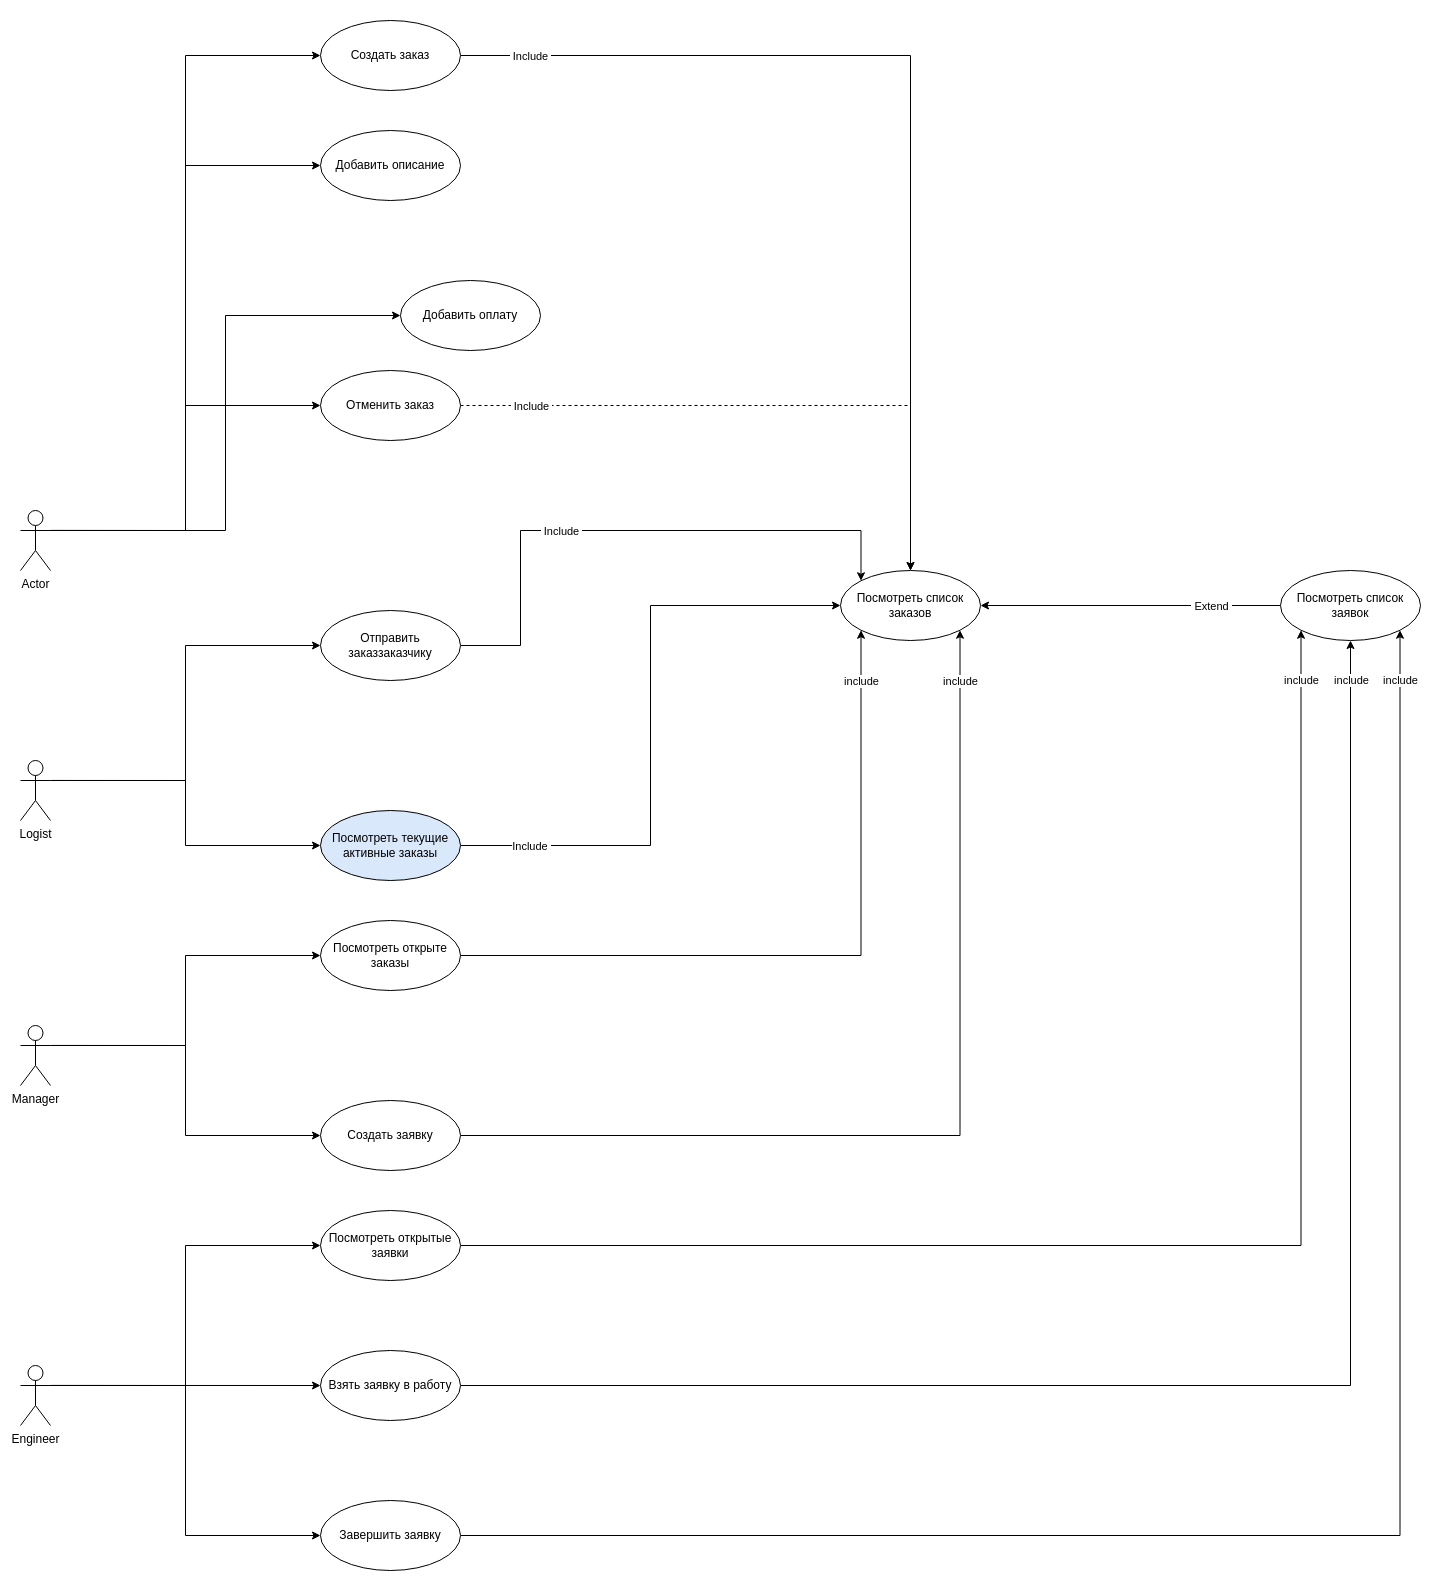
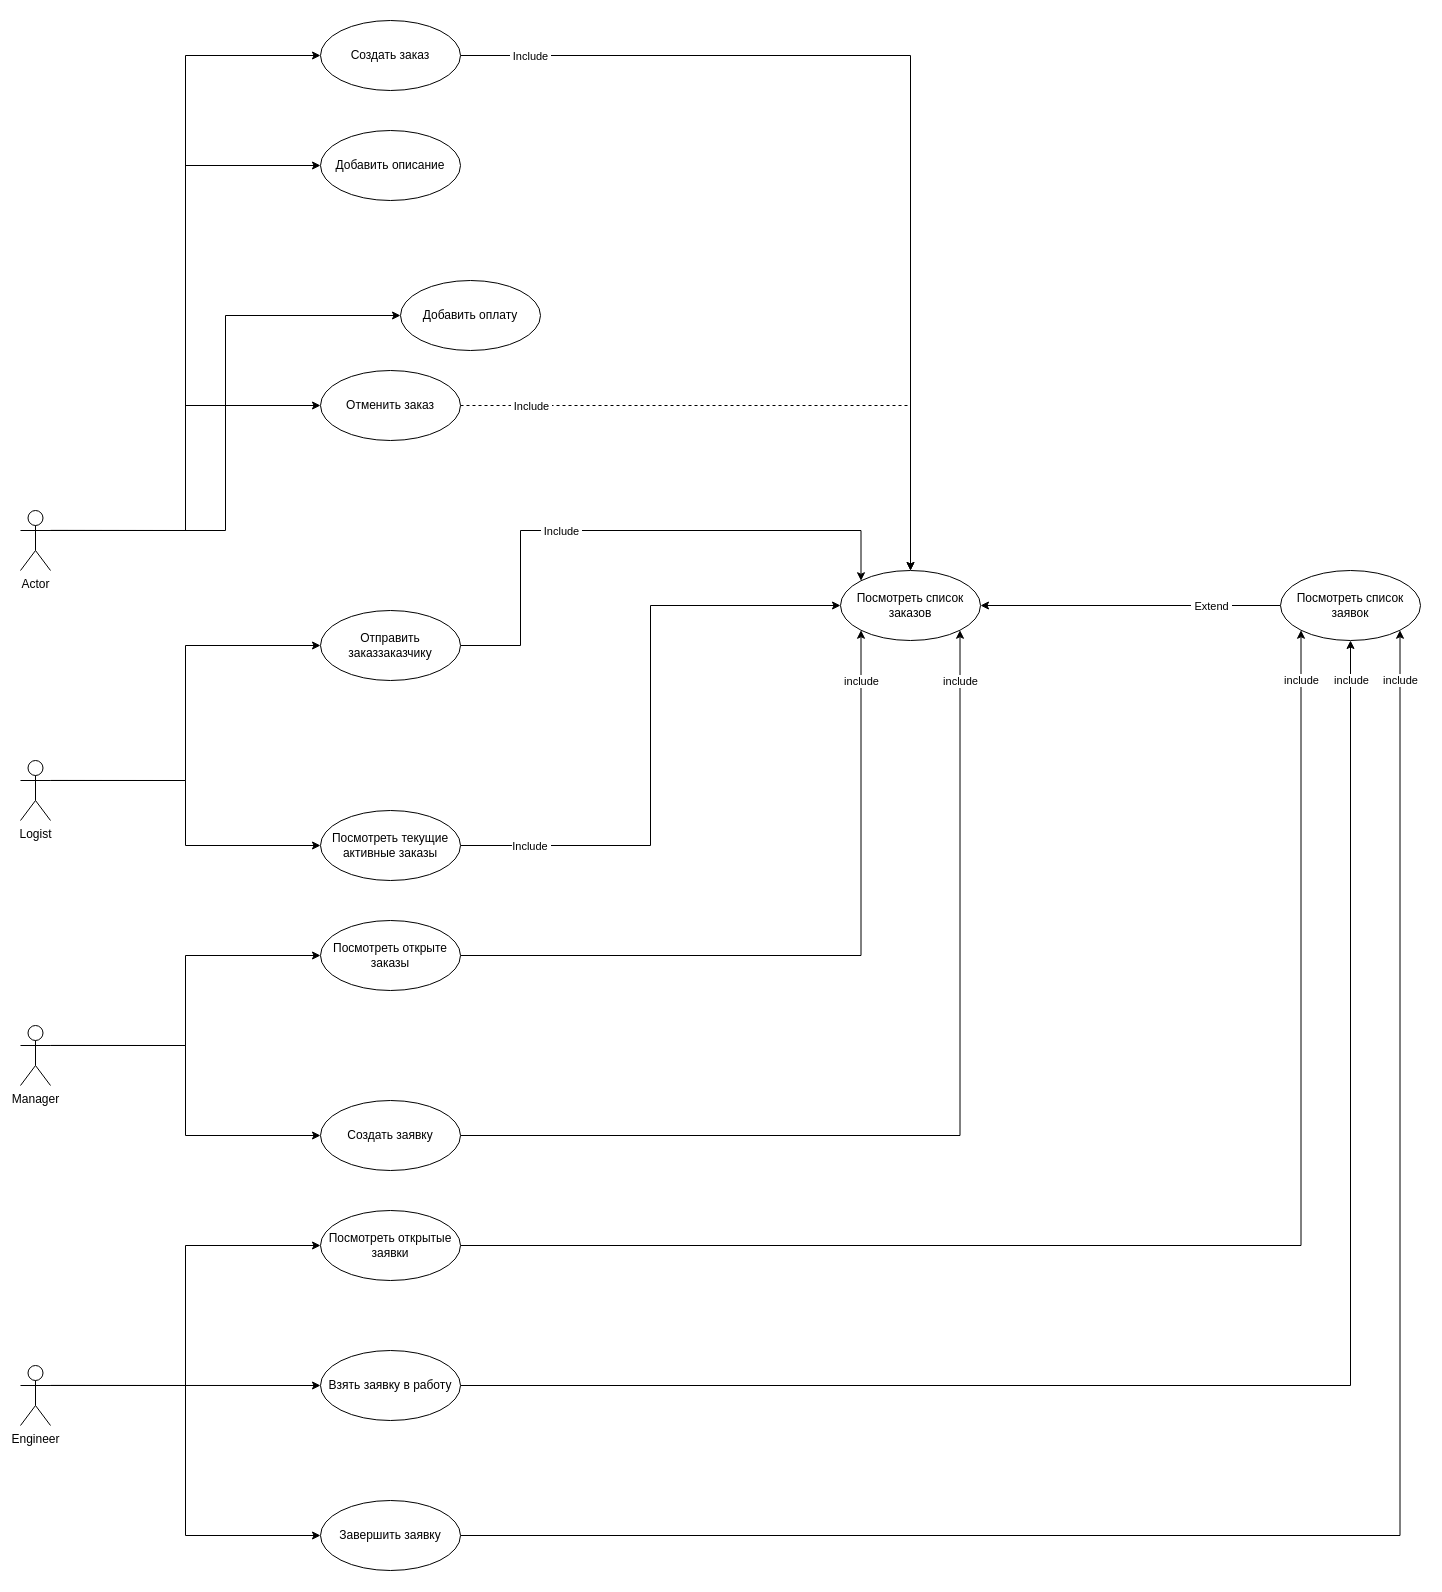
node "Посмотреть текущие активные заказы": fillcolor #dae8fc -> #ffffff
